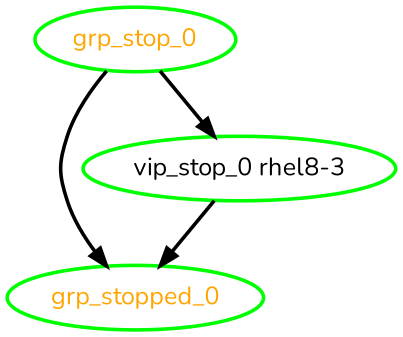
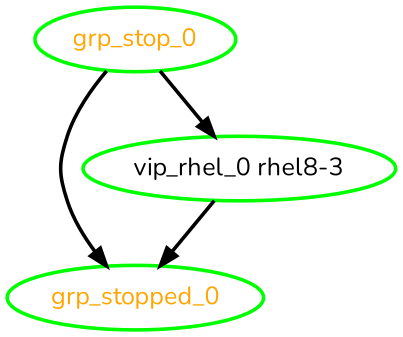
node "vip_stop_0 rhel8-3": label "vip_stop_0 rhel8-3" -> "vip_rhel_0 rhel8-3"
